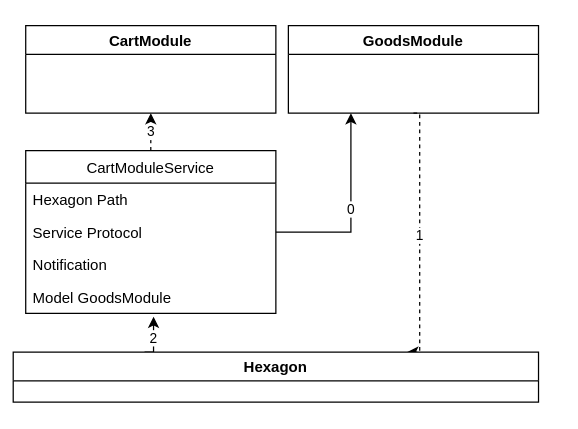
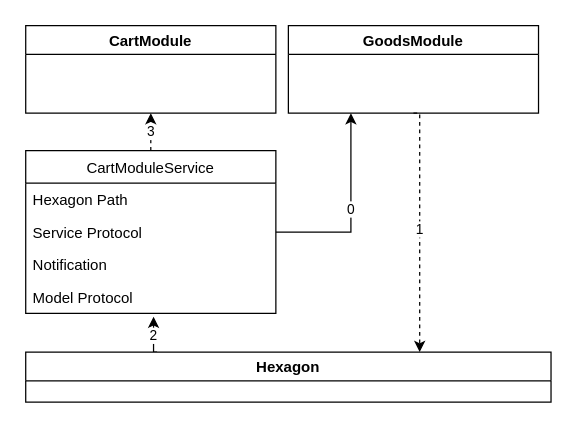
node "Model GoodsModule": label "Model GoodsModule" -> "Model Protocol"
node "Hexagon": moved (276, 377) -> (288, 377)
